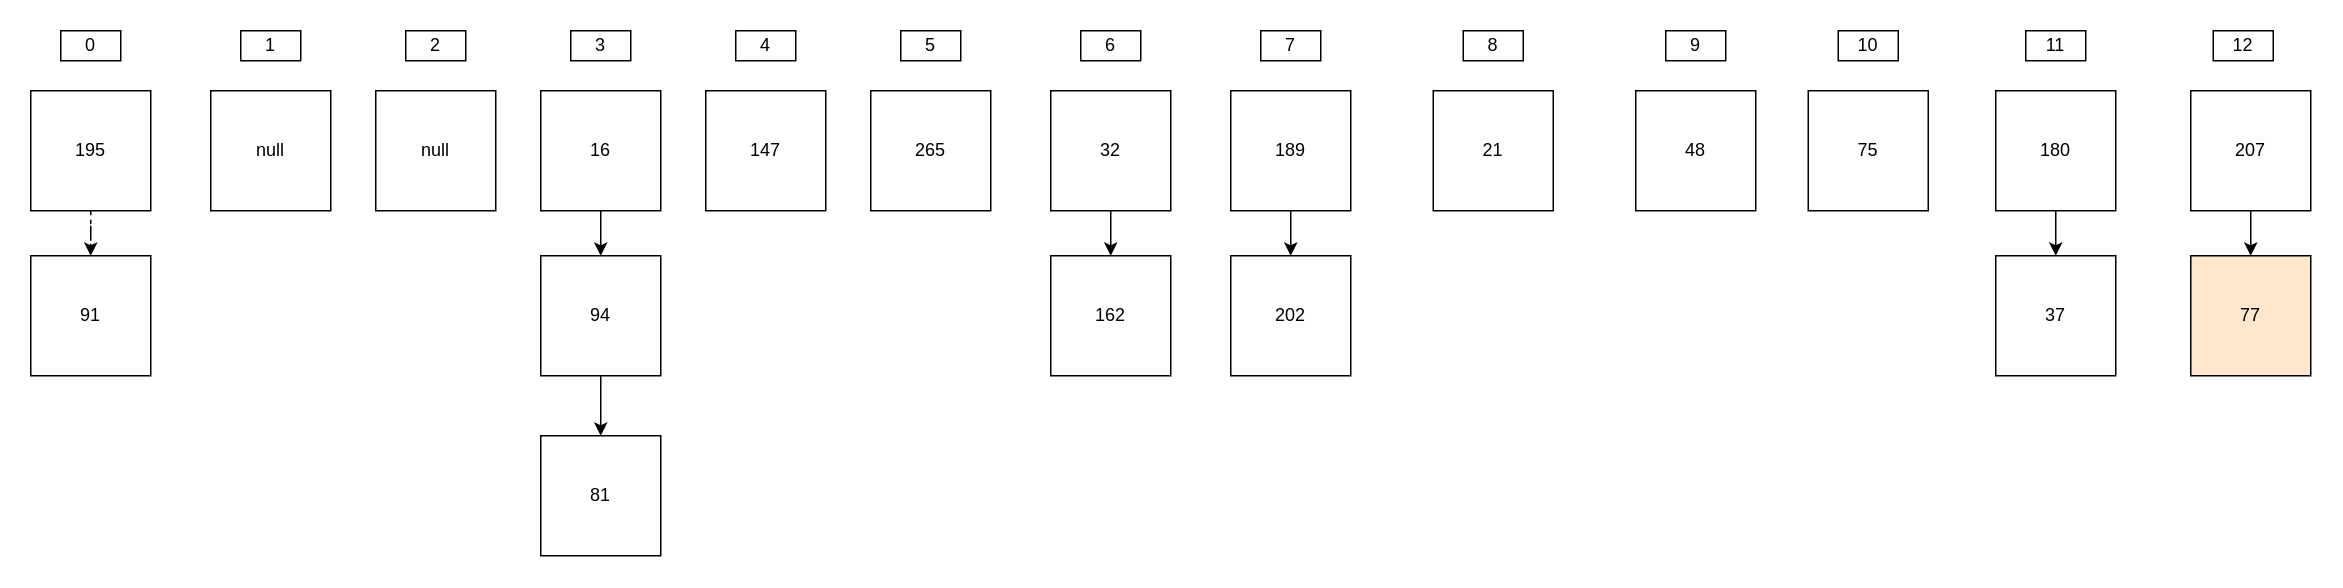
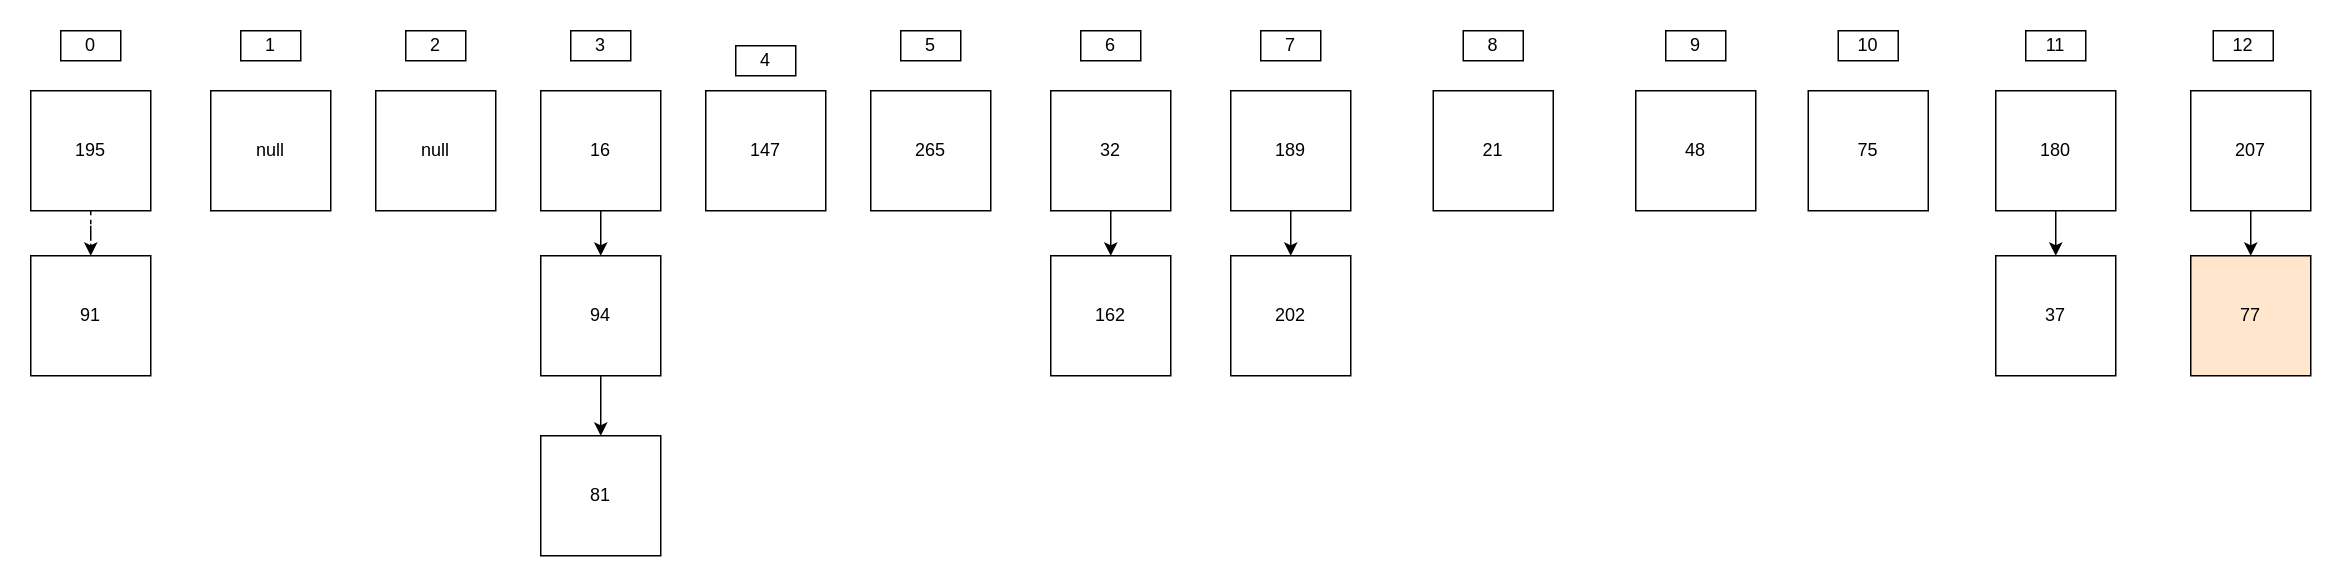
node "4": moved (766, 46) -> (766, 61)
